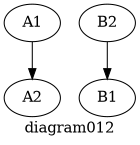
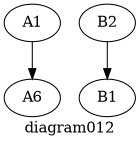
node "A2": label "A2" -> "A6"
